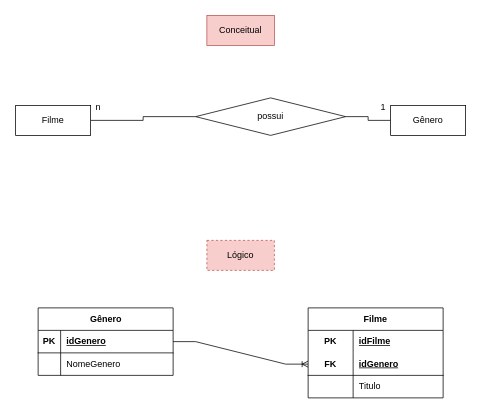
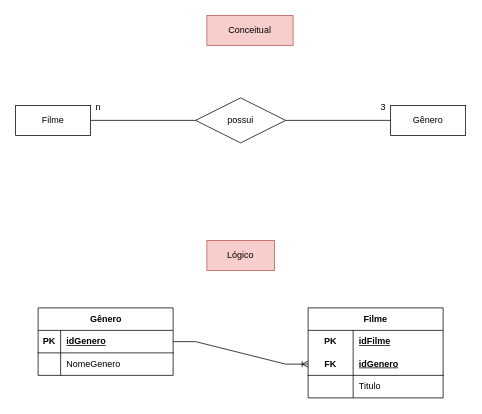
node "Conceitual": size 68x30 -> 86x30
node "1": label "1" -> "3"
node "possui": size 150x38 -> 90x45
node "Lógico": style dashed -> solid
